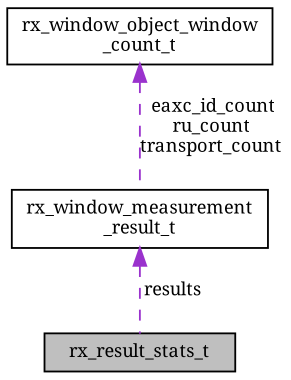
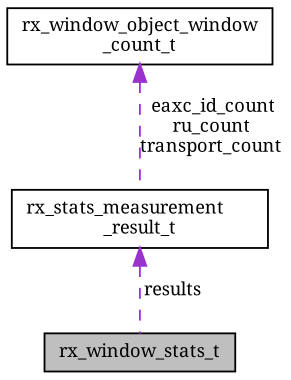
node "rx_window_measurement _result_t": label "rx_window_measurement _result_t" -> "rx_stats_measurement _result_t"
node "rx_result_stats_t": label "rx_result_stats_t" -> "rx_window_stats_t"
